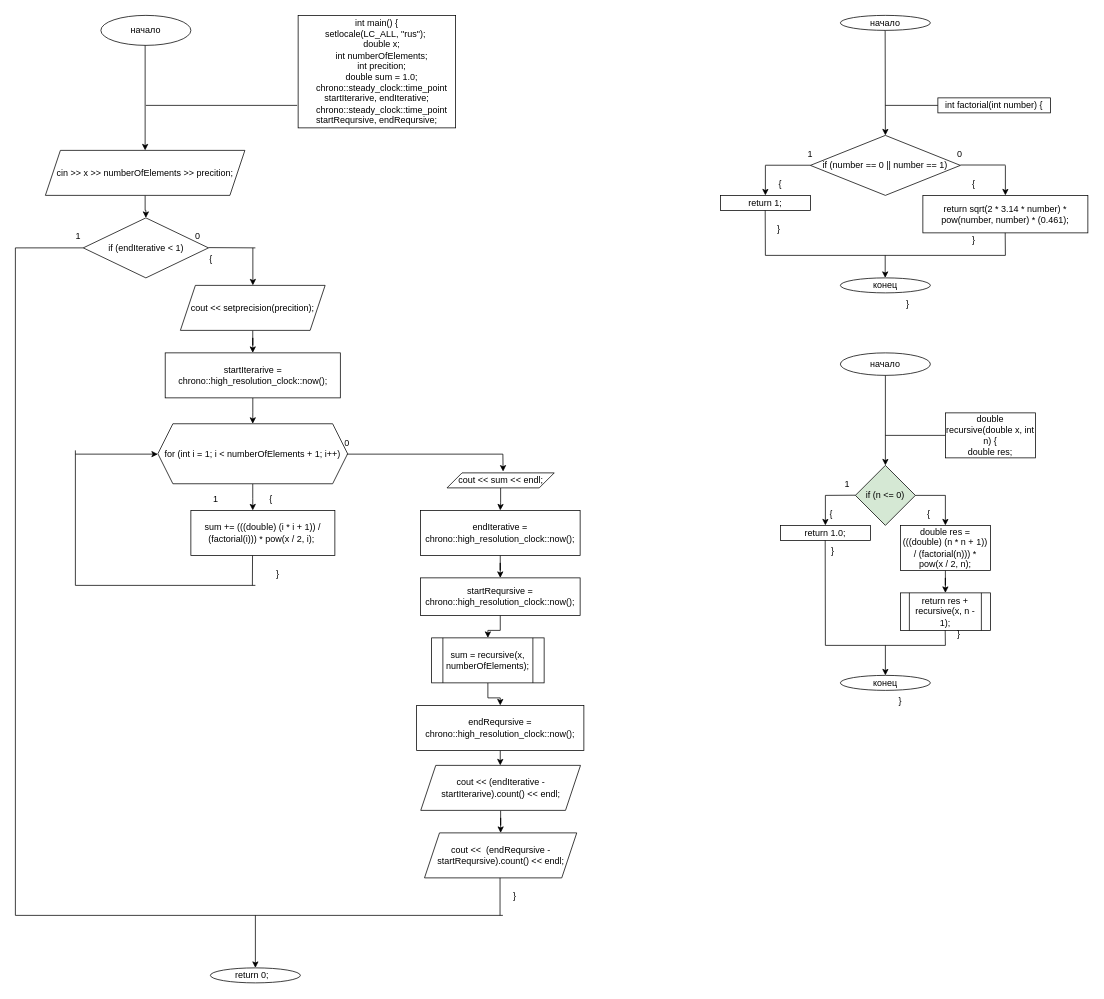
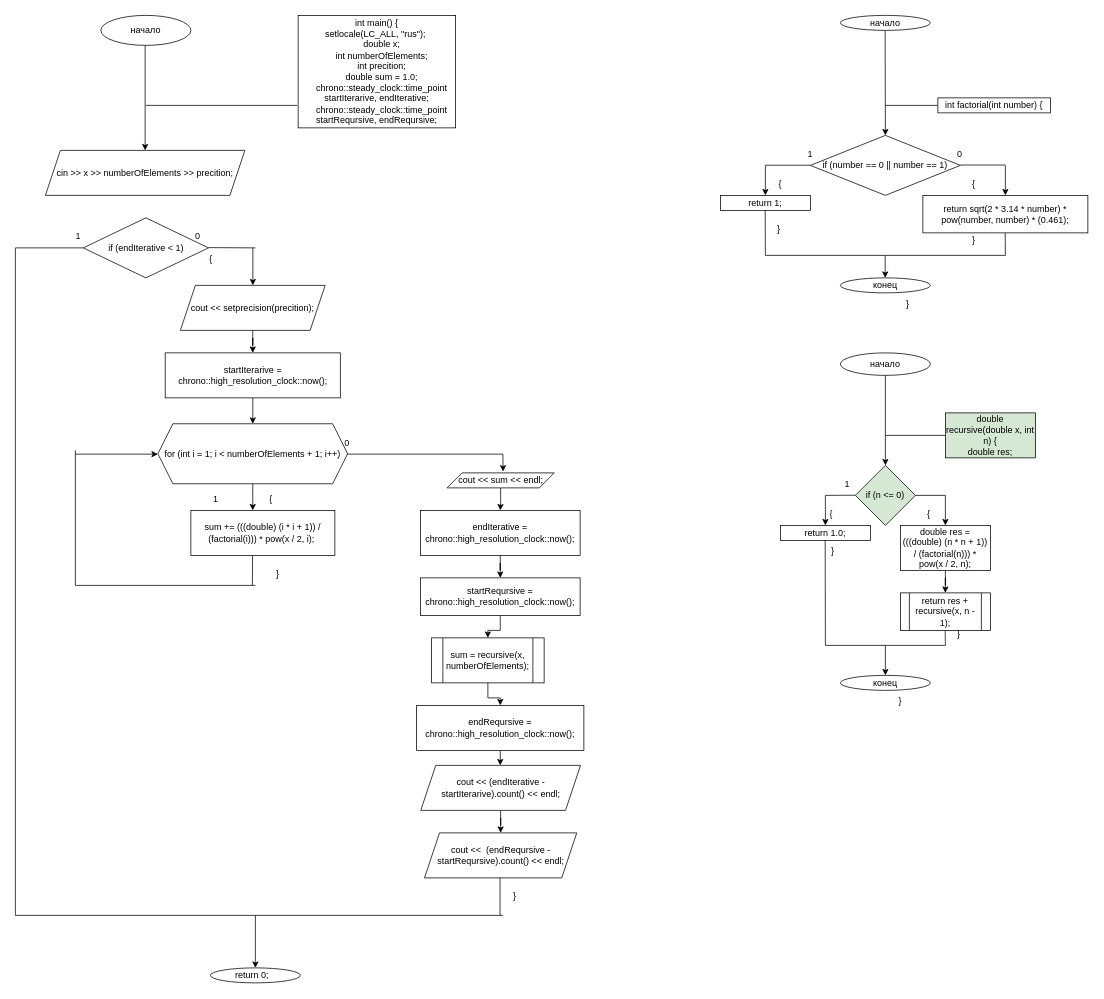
edge "cin >> x >> numberOfElements >> precition;" -> "if (endIterative < 1)": removed
node "double recursive(double x, int n) { double res;": fillcolor #ffffff -> #d5e8d4
